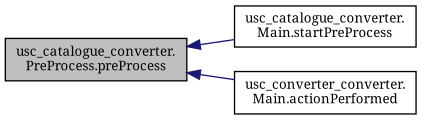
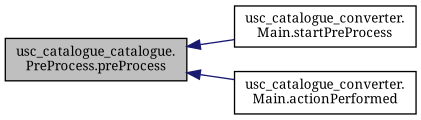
node "usc_catalogue_converter. PreProcess.preProcess": label "usc_catalogue_converter. PreProcess.preProcess" -> "usc_catalogue_catalogue. PreProcess.preProcess"
node "usc_converter_converter. Main.actionPerformed": label "usc_converter_converter. Main.actionPerformed" -> "usc_catalogue_converter. Main.actionPerformed"
